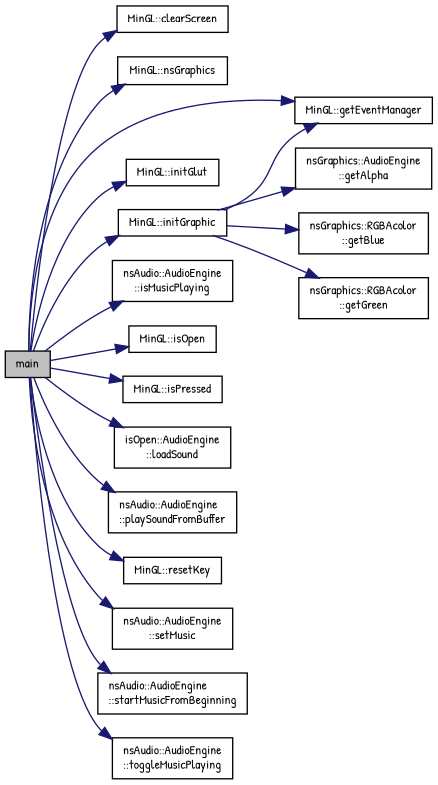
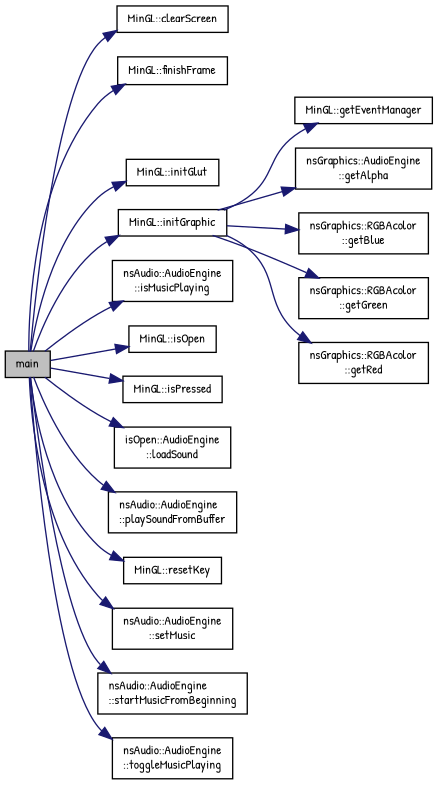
node "MinGL::nsGraphics": label "MinGL::nsGraphics" -> "MinGL::finishFrame"
edge "main" -> "MinGL::getEventManager": removed
node "nsGraphics::RGBAcolor ::getRed": added
